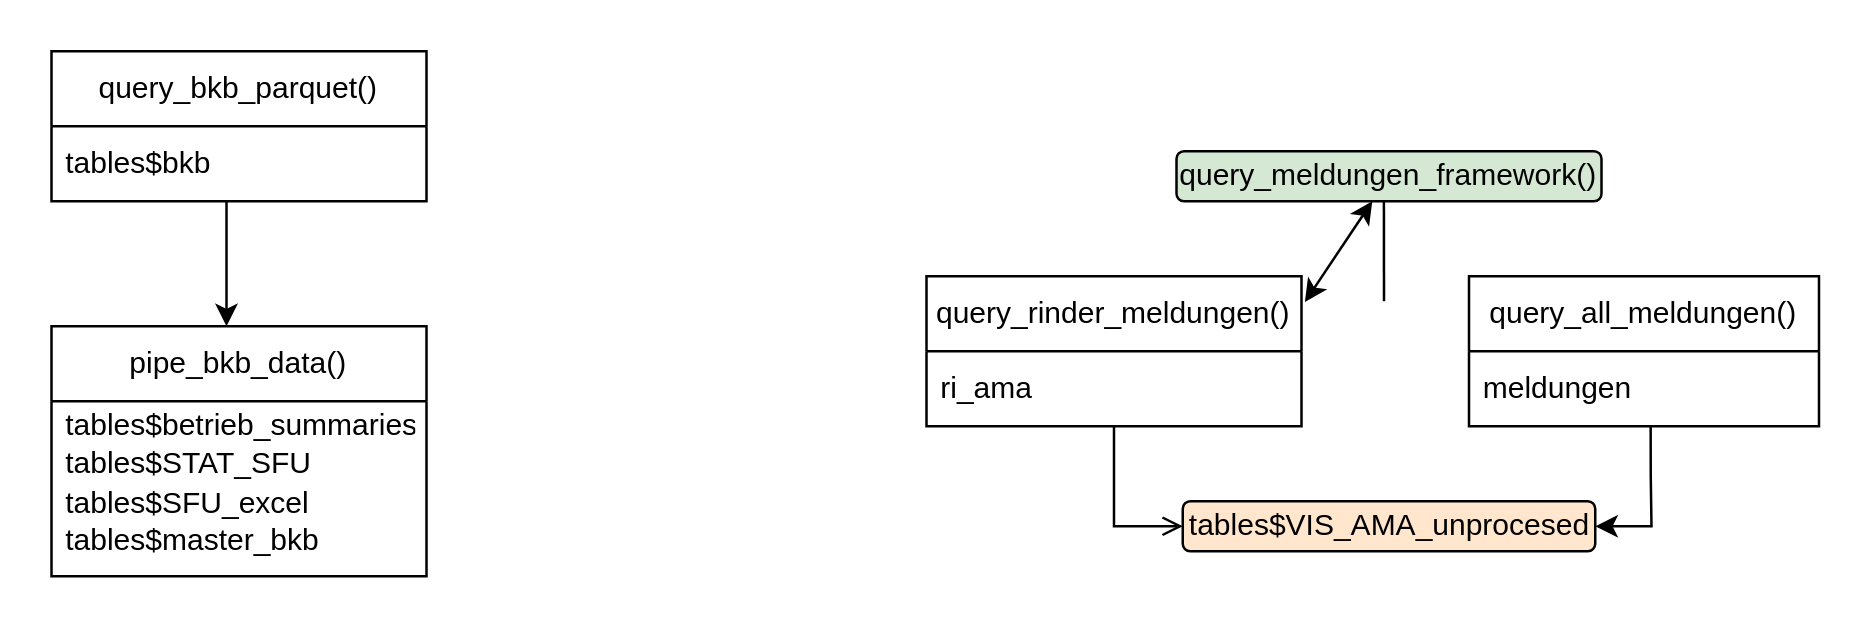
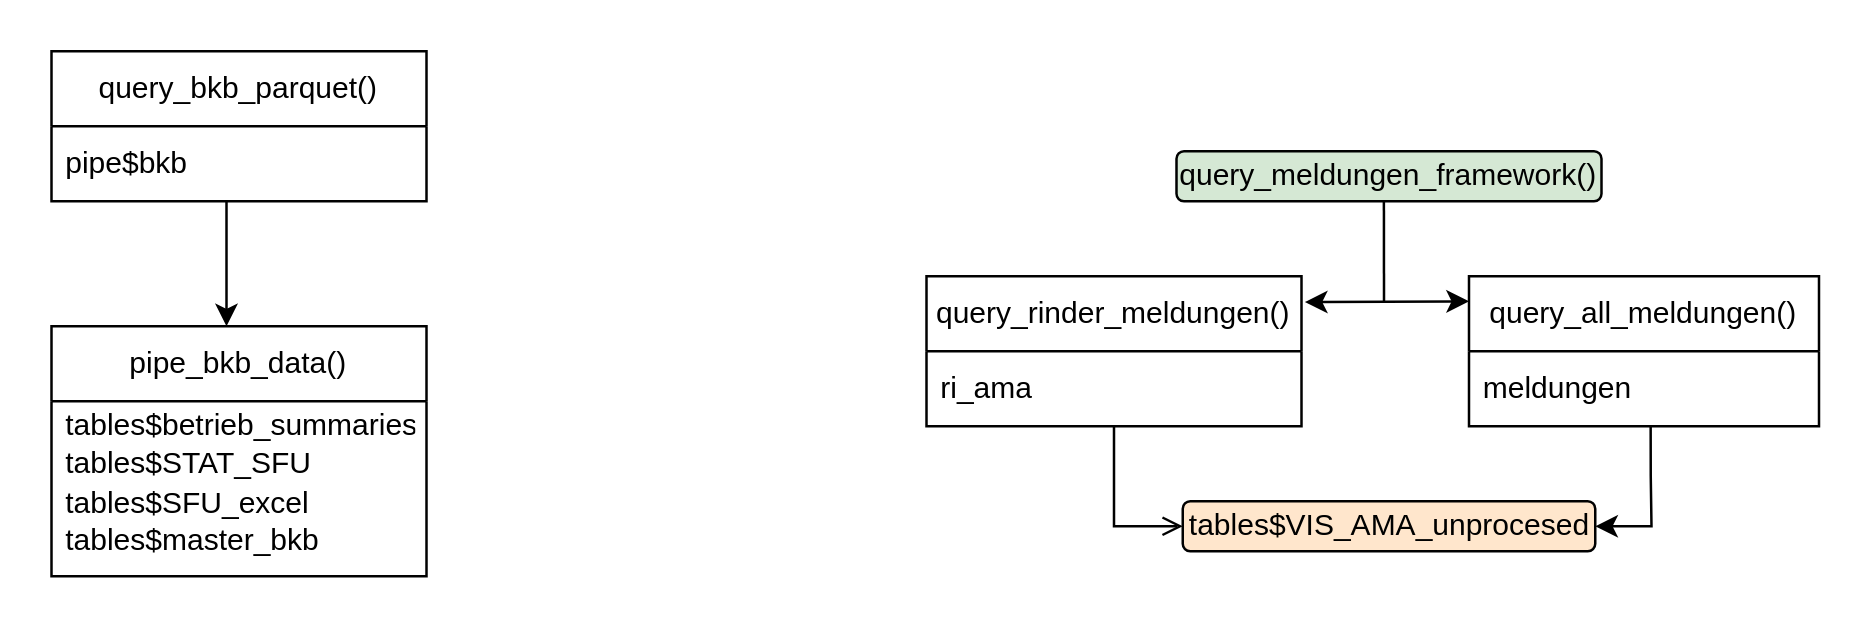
node "tables$bkb": label "tables$bkb" -> "pipe$bkb"
edge "query_meldungen_framework()" -- "query_rinder_meldungen()": now "query_all_meldungen()" -- "query_rinder_meldungen()"
